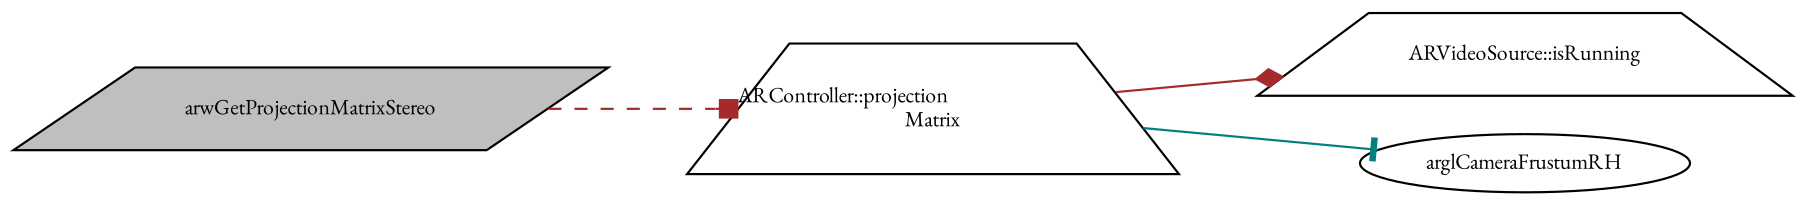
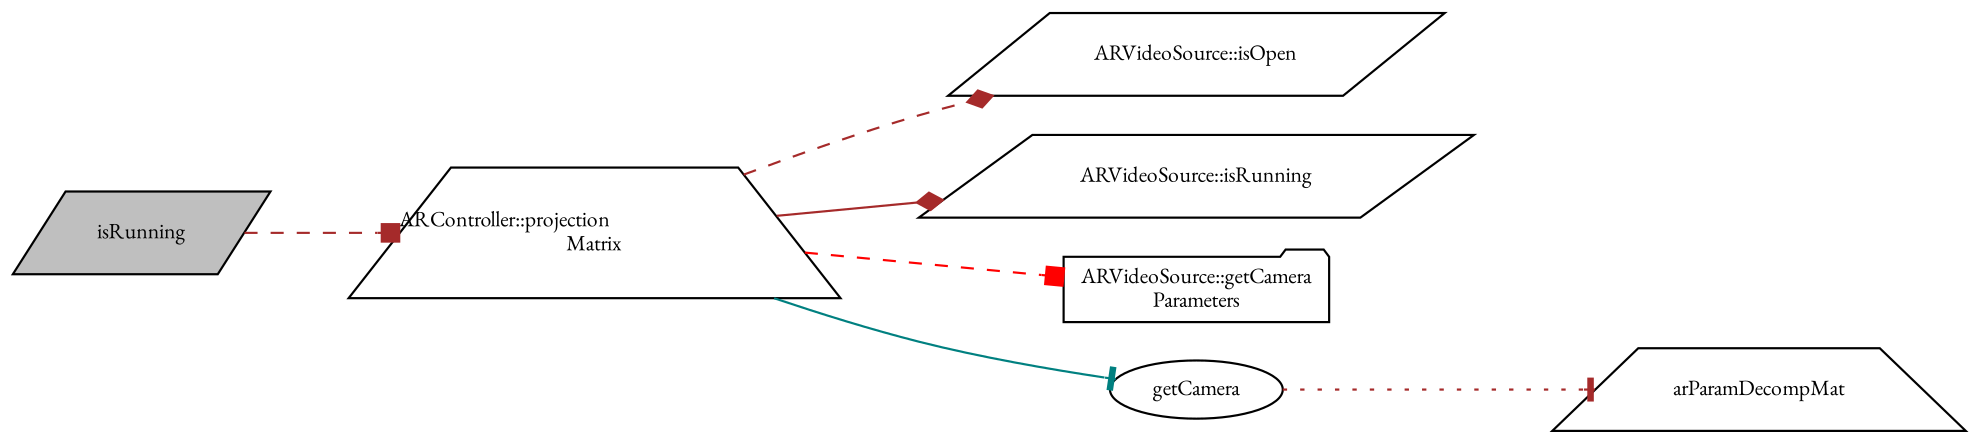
node "ARVideoSource::isOpen": added
node "ARVideoSource::isRunning": shape trapezium -> parallelogram
node "arwGetProjectionMatrixStereo": label "arwGetProjectionMatrixStereo" -> "isRunning"
node "arglCameraFrustumRH": label "arglCameraFrustumRH" -> "getCamera"
node "ARVideoSource::getCamera Parameters": added
node "arParamDecompMat": added
